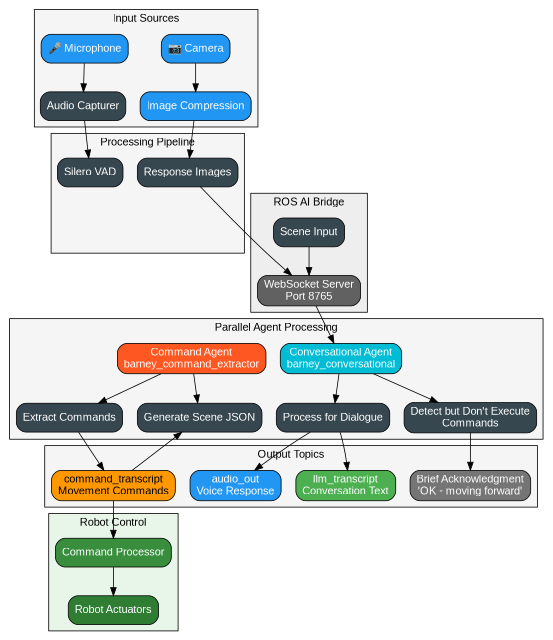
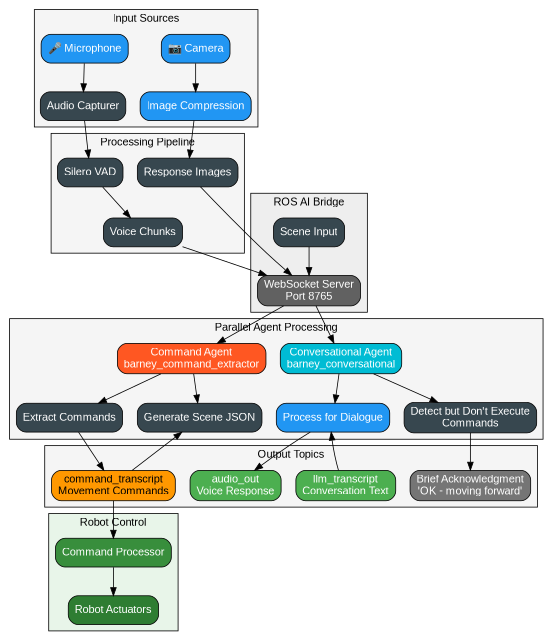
node "Voice Chunks": added
edge "WebSocket Server Port 8765" -> "Command Agent barney_command_extractor": added
node "Process for Dialogue": fillcolor #37474f -> #2196f3
edge "Process for Dialogue" -> "llm_transcript Conversation Text": reversed
node "audio_out Voice Response": fillcolor #2196f3 -> #4caf50
